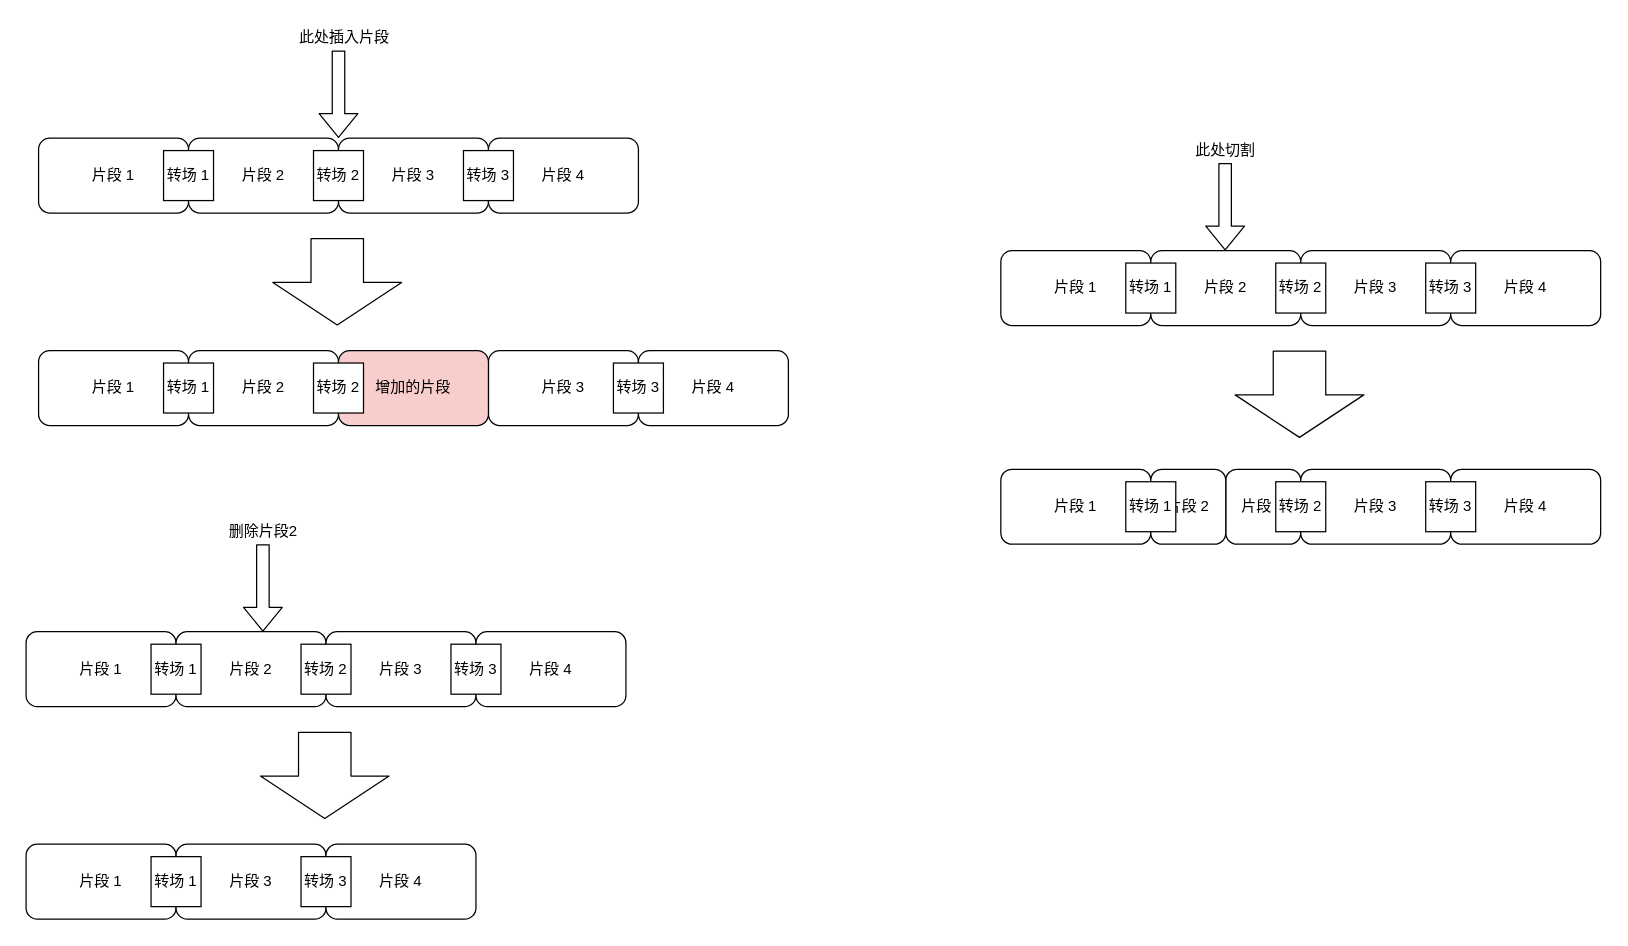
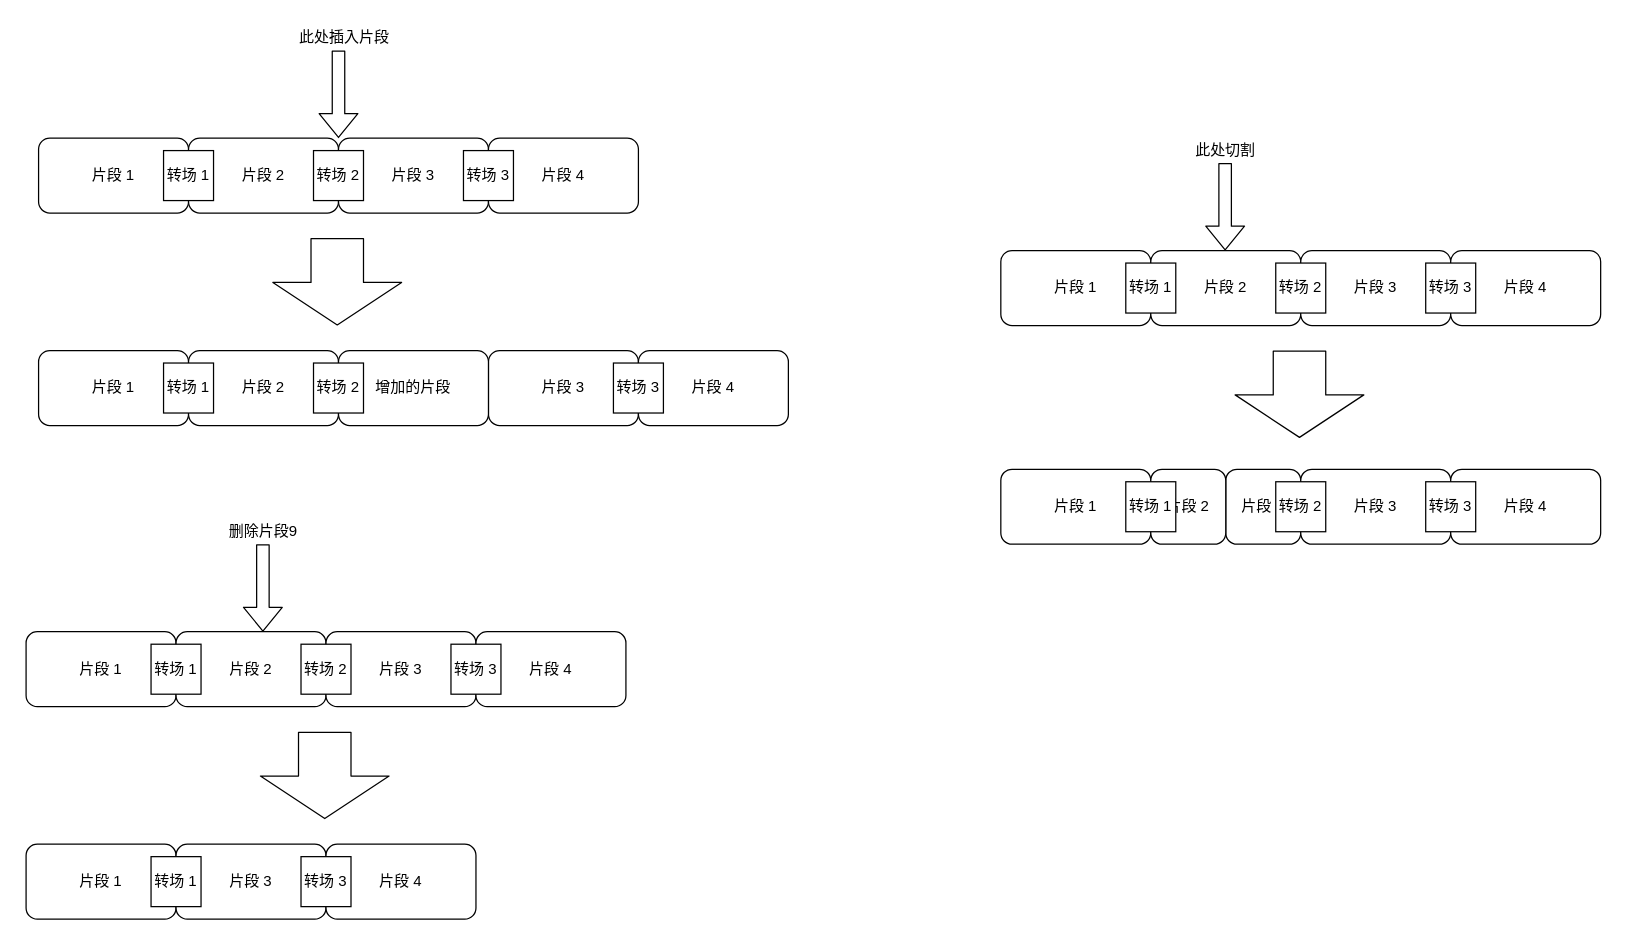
node "增加的片段": fillcolor #f8cecc -> #ffffff
node "删除片段2": label "删除片段2" -> "删除片段9"
